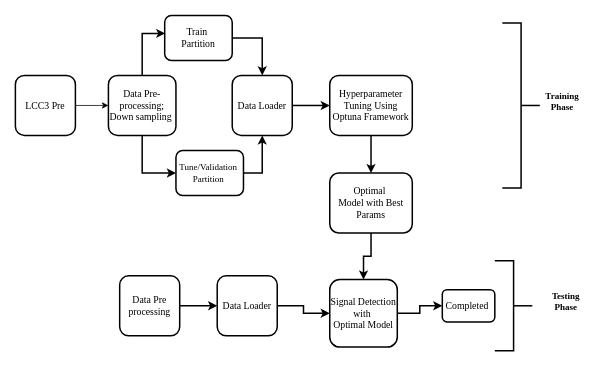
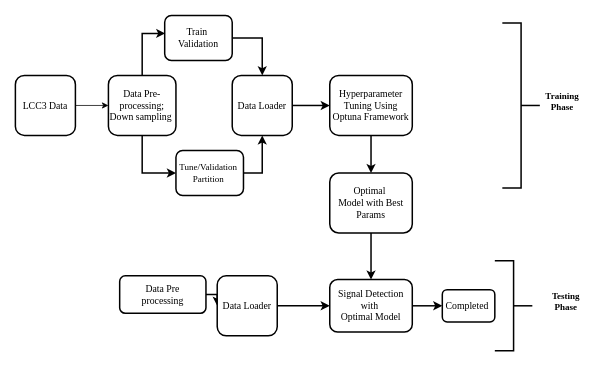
node "Train Partition": label "Train Partition" -> "Train Validation"
node "LCC3 Pre": label "LCC3 Pre" -> "LCC3 Data"
node "Data Pre processing": size 60x60 -> 86x38
node "Signal Detection with Optimal Model": size 68x68 -> 83x53
